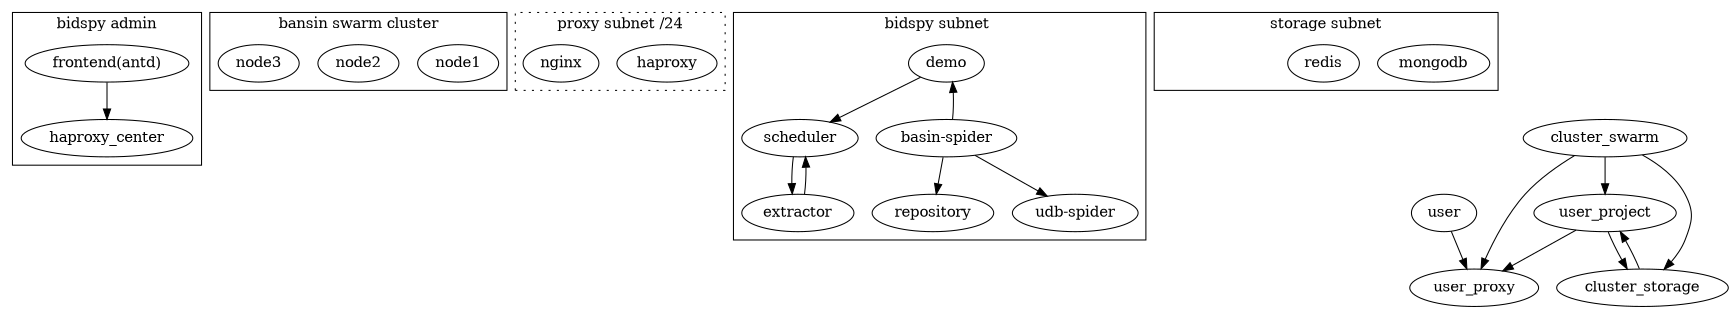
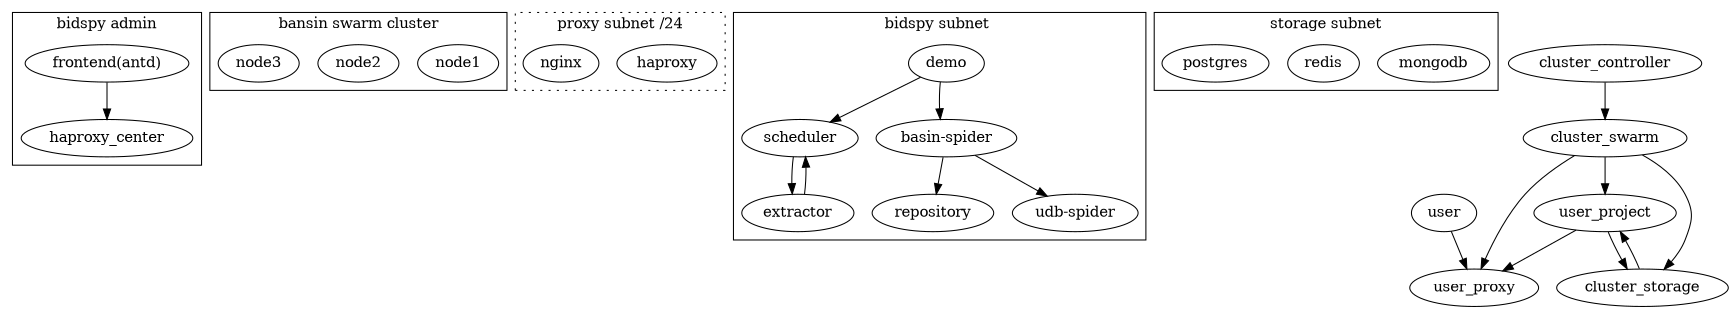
node "postgres": added
node "cluster_controller": added
edge "basin-spider" -> "demo": reversed
